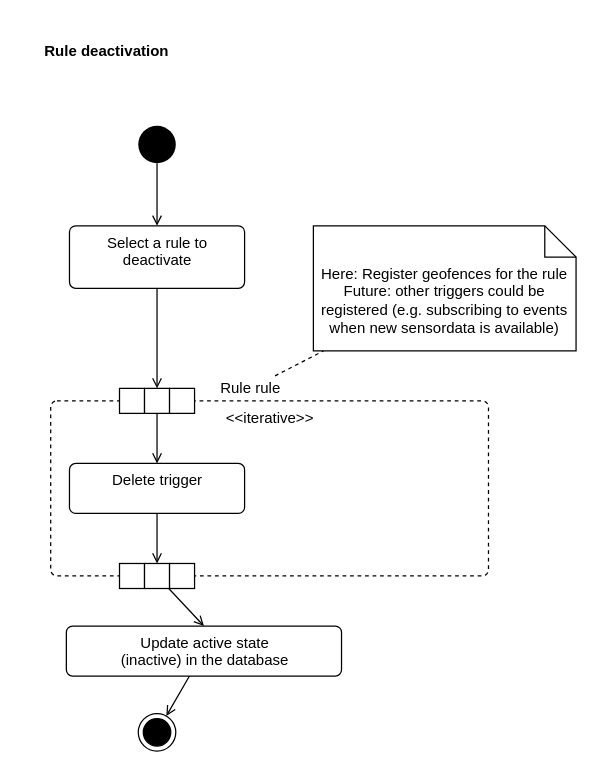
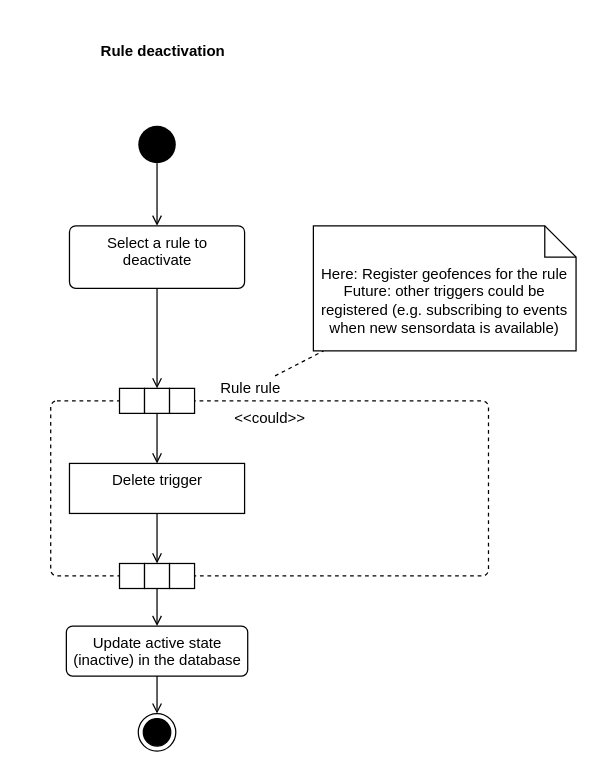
node "Rule deactivation": moved (107, 51) -> (163, 51)
node "<<iterative>>": label "<<iterative>>" -> "<<could>>"
node "Delete trigger": shape rounded rectangle -> rectangle
node "Update active state (inactive) in the database": size 275x50 -> 181x50
